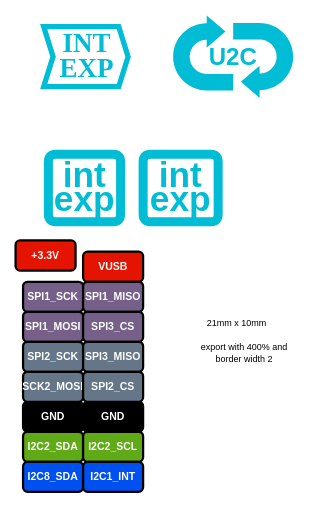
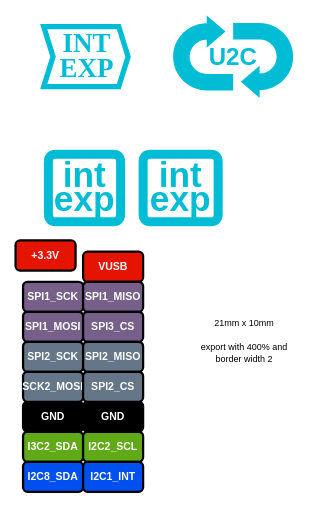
node "21mm x 10mm": moved (237, 323) -> (244, 323)
node "SPI3_MISO": label "SPI3_MISO" -> "SPI2_MISO"
node "I2C2_SDA": label "I2C2_SDA" -> "I3C2_SDA"
